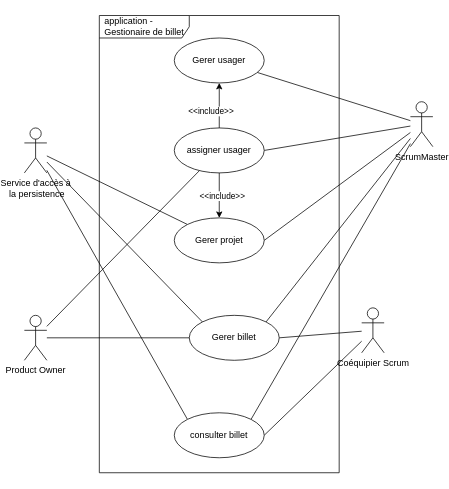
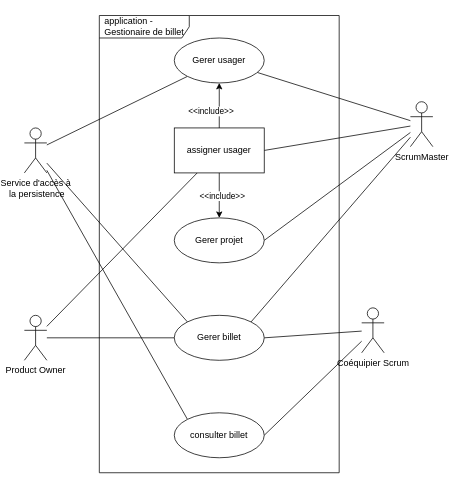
edge "Gerer usager" -- "Service d'accès à la persistence": added
node "assigner usager": shape ellipse -> rectangle
edge "Service d'accès à la persistence" -- "Gerer projet": removed
edge "ScrumMaster" -- "consulter billet": removed
node "Gerer billet": moved (234, 338) -> (219, 338)
